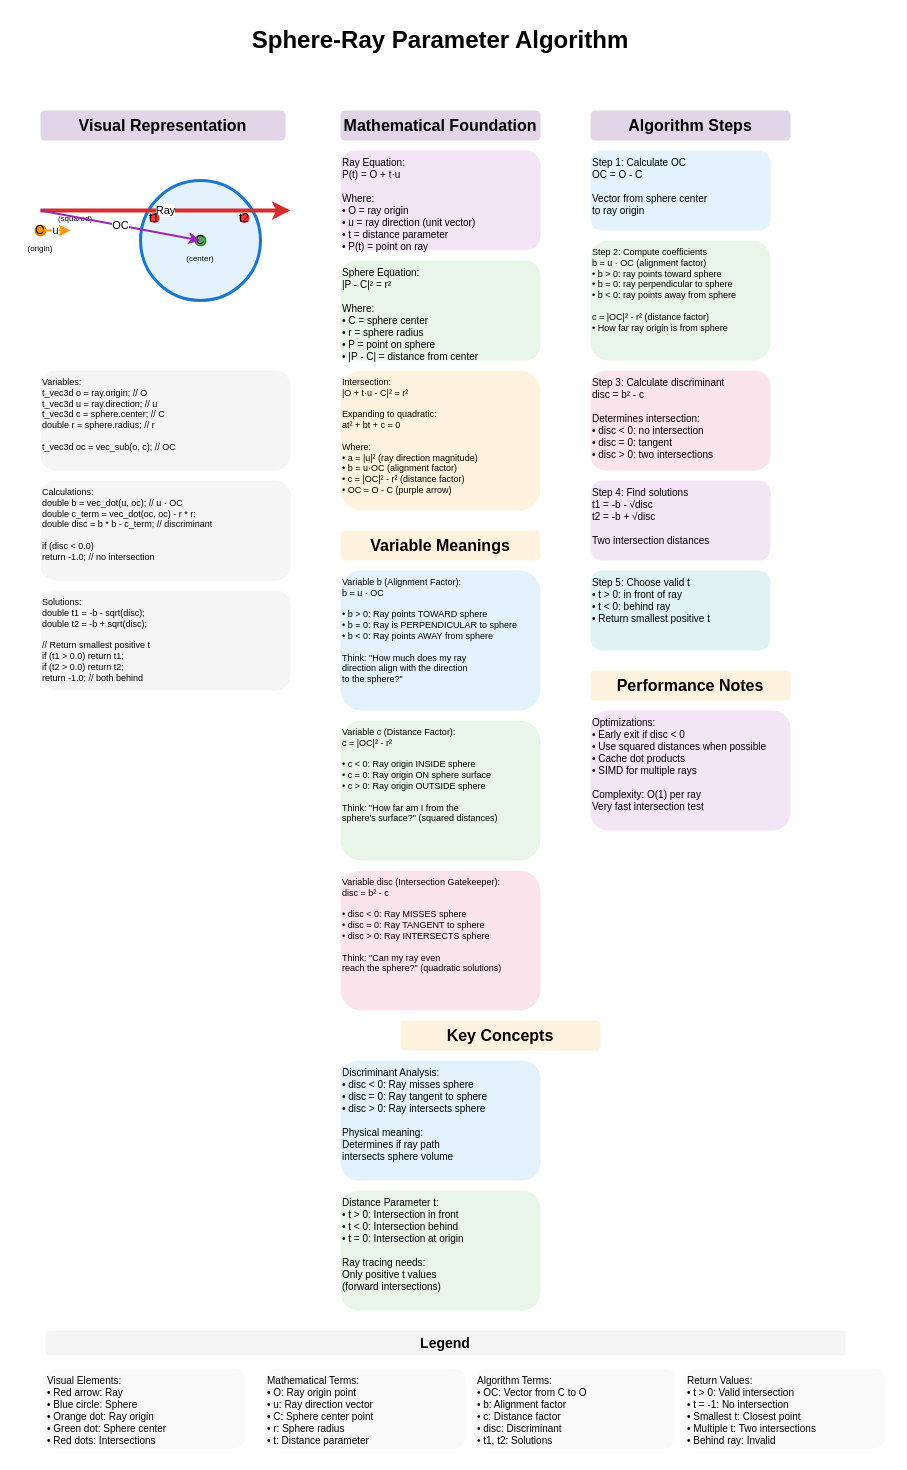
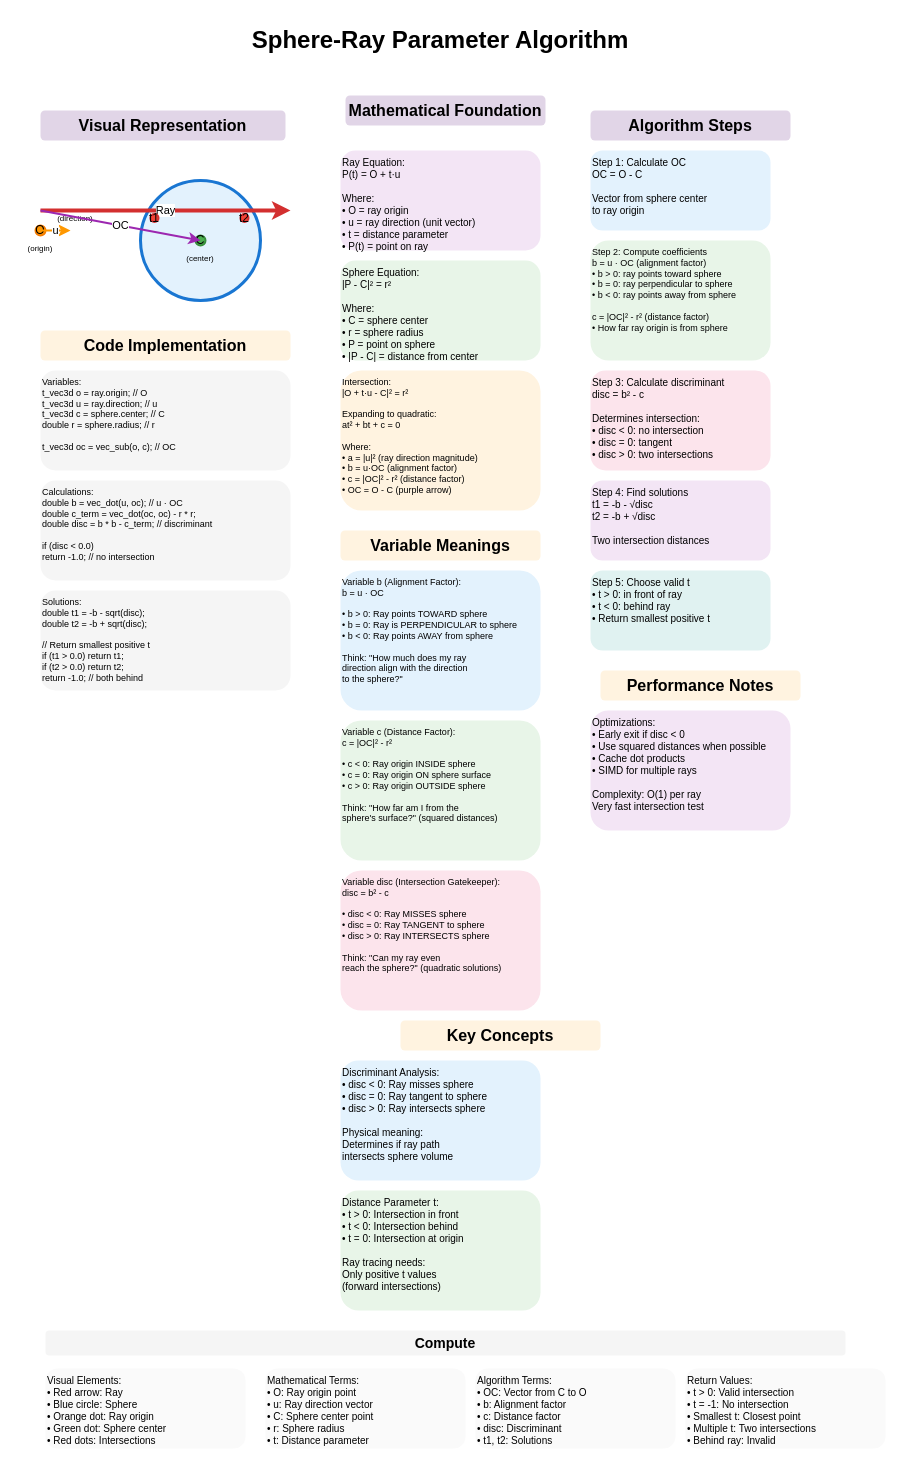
node "Mathematical Foundation": moved (441, 126) -> (446, 111)
node "(squared)": label "(squared)" -> "(direction)"
node "Code Implementation": added
node "Performance Notes": moved (691, 686) -> (701, 686)
node "Legend": label "Legend" -> "Compute"
